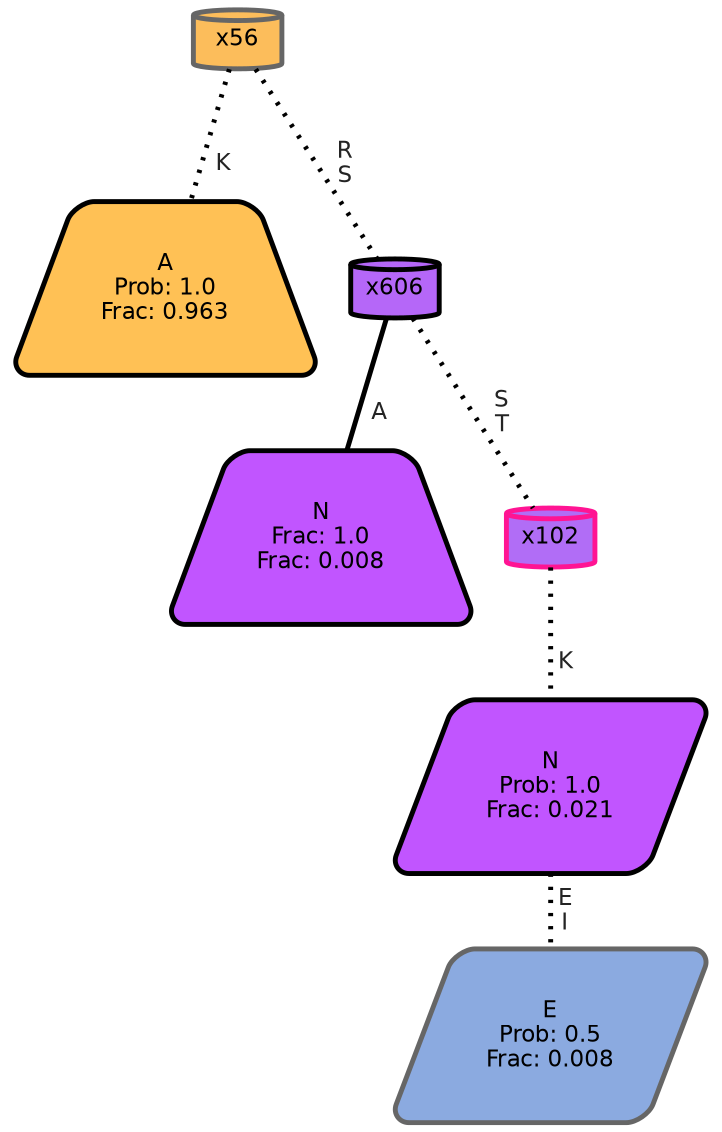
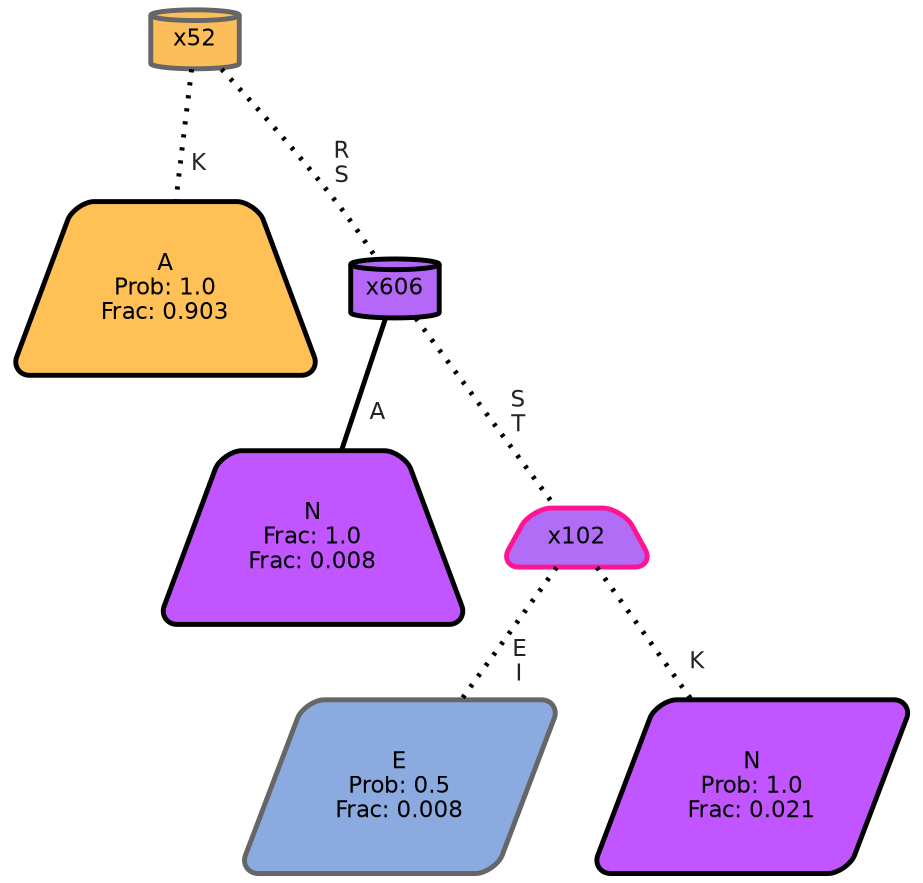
node "x56": label "x56" -> "x52"
node "A Prob: 1.0 Frac: 0.963": label "A Prob: 1.0 Frac: 0.963" -> "A Prob: 1.0 Frac: 0.903"
node "x102": shape cylinder -> trapezium
edge "N Prob: 1.0 Frac: 0.021" -- "E Prob: 0.5 Frac: 0.008": now "x102" -- "E Prob: 0.5 Frac: 0.008"
